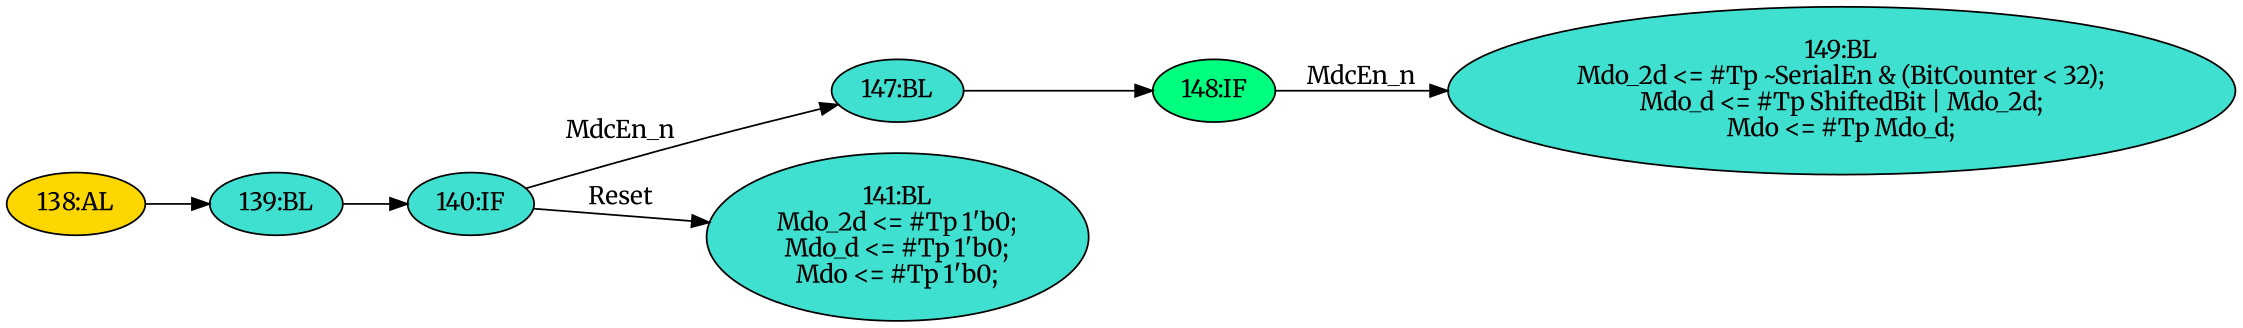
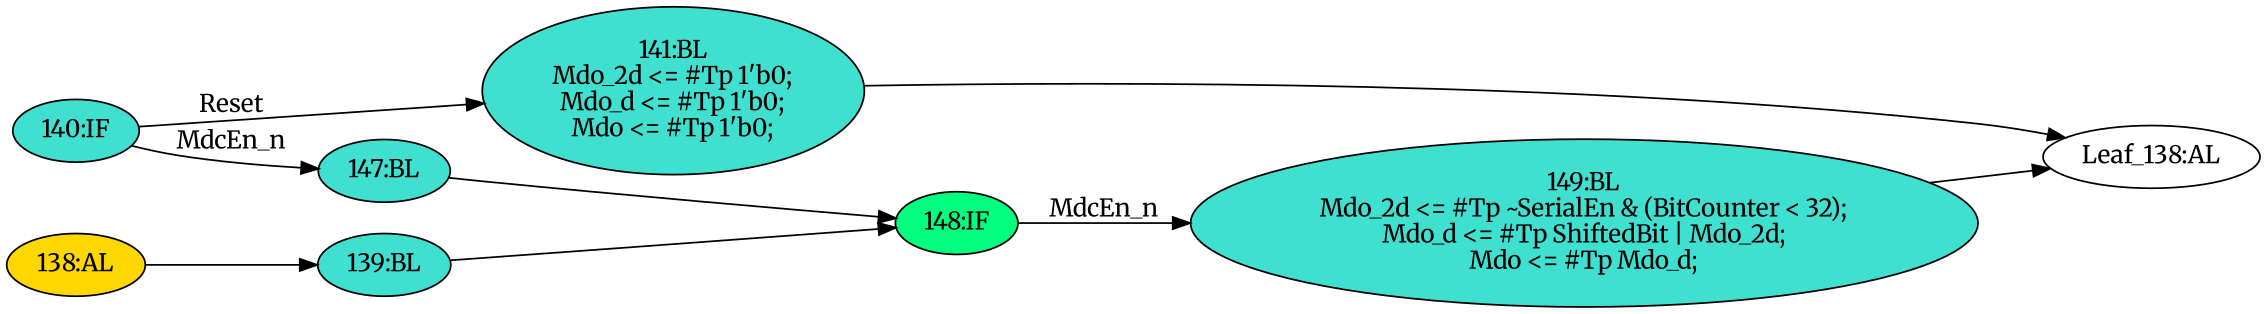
node "Leaf_138:AL": added
edge "139:BL" -> "140:IF": now "139:BL" -> "148:IF"
